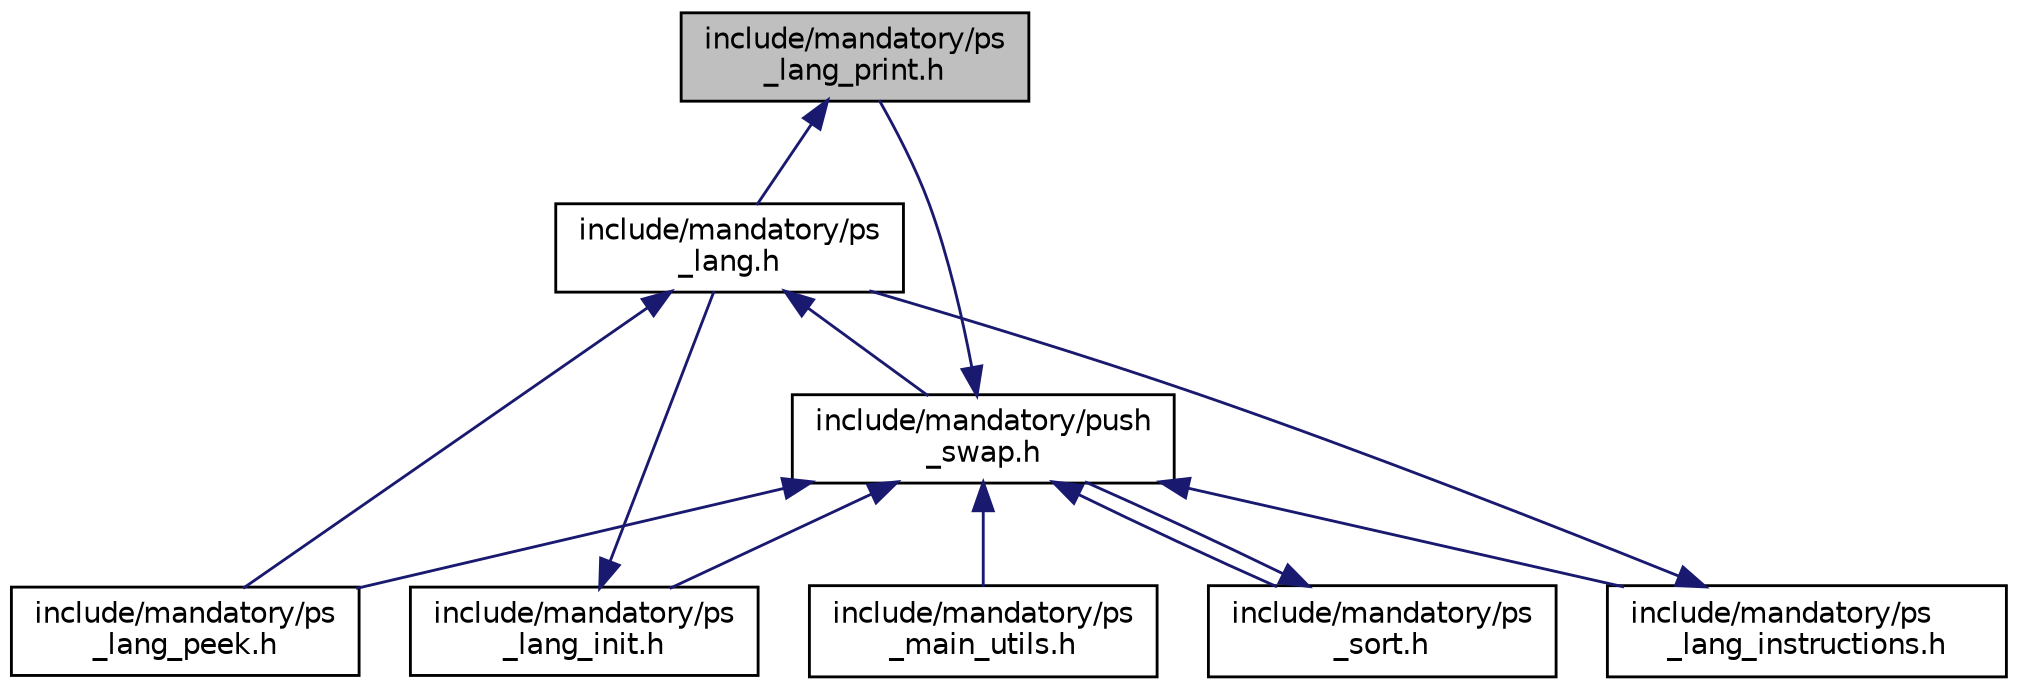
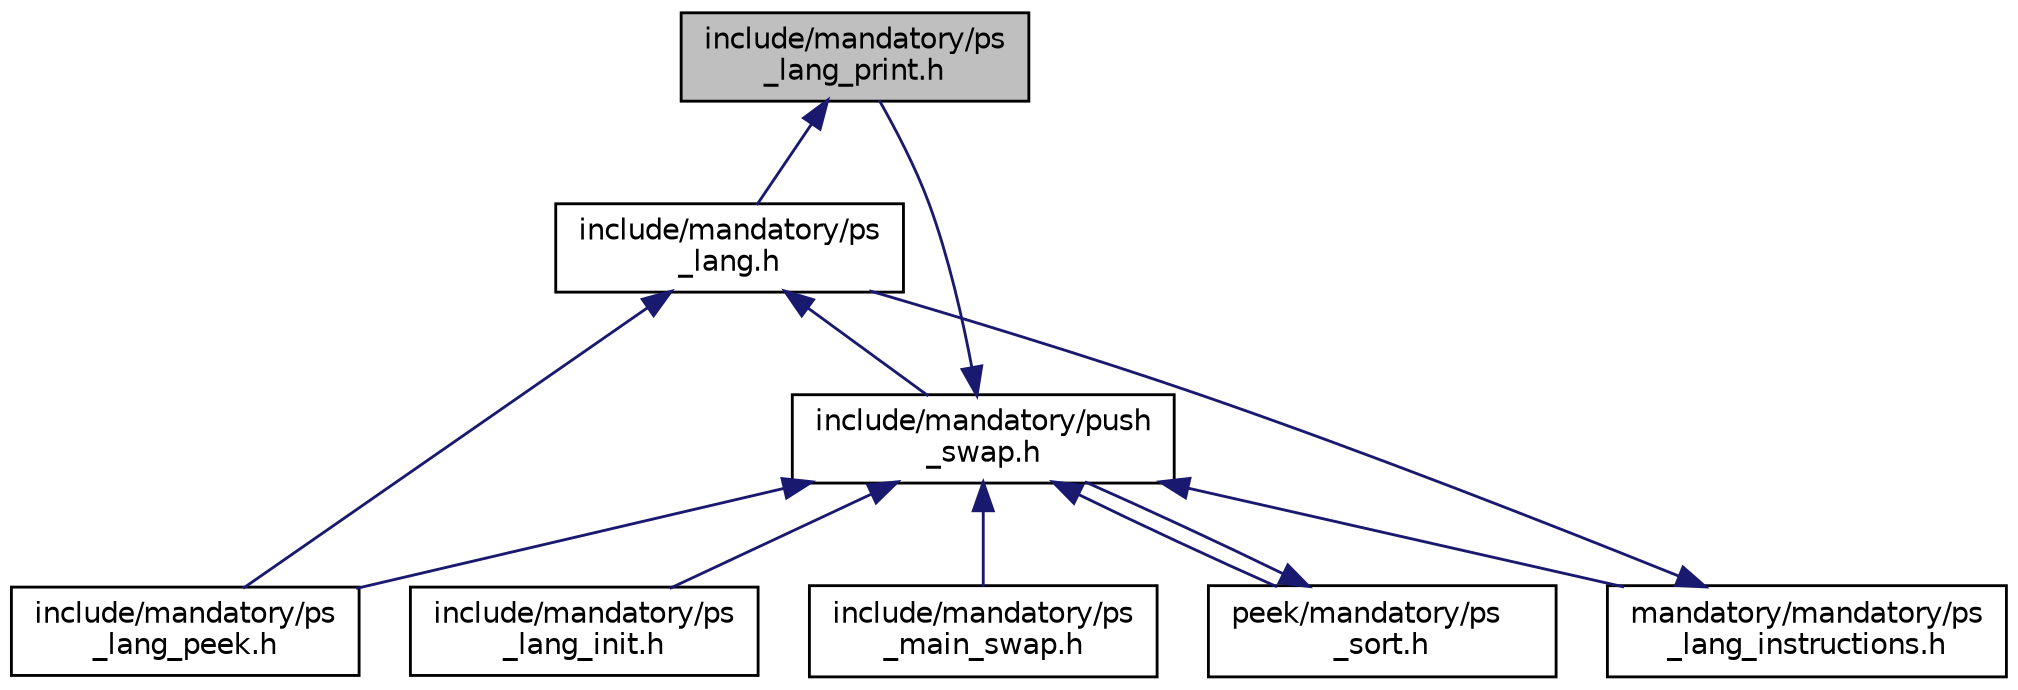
edge "include/mandatory/ps _lang.h" -> "include/mandatory/ps _lang_init.h": removed
node "include/mandatory/ps _main_utils.h": label "include/mandatory/ps _main_utils.h" -> "include/mandatory/ps _main_swap.h"
node "include/mandatory/ps _sort.h": label "include/mandatory/ps _sort.h" -> "peek/mandatory/ps _sort.h"
node "include/mandatory/ps _lang_instructions.h": label "include/mandatory/ps _lang_instructions.h" -> "mandatory/mandatory/ps _lang_instructions.h"
